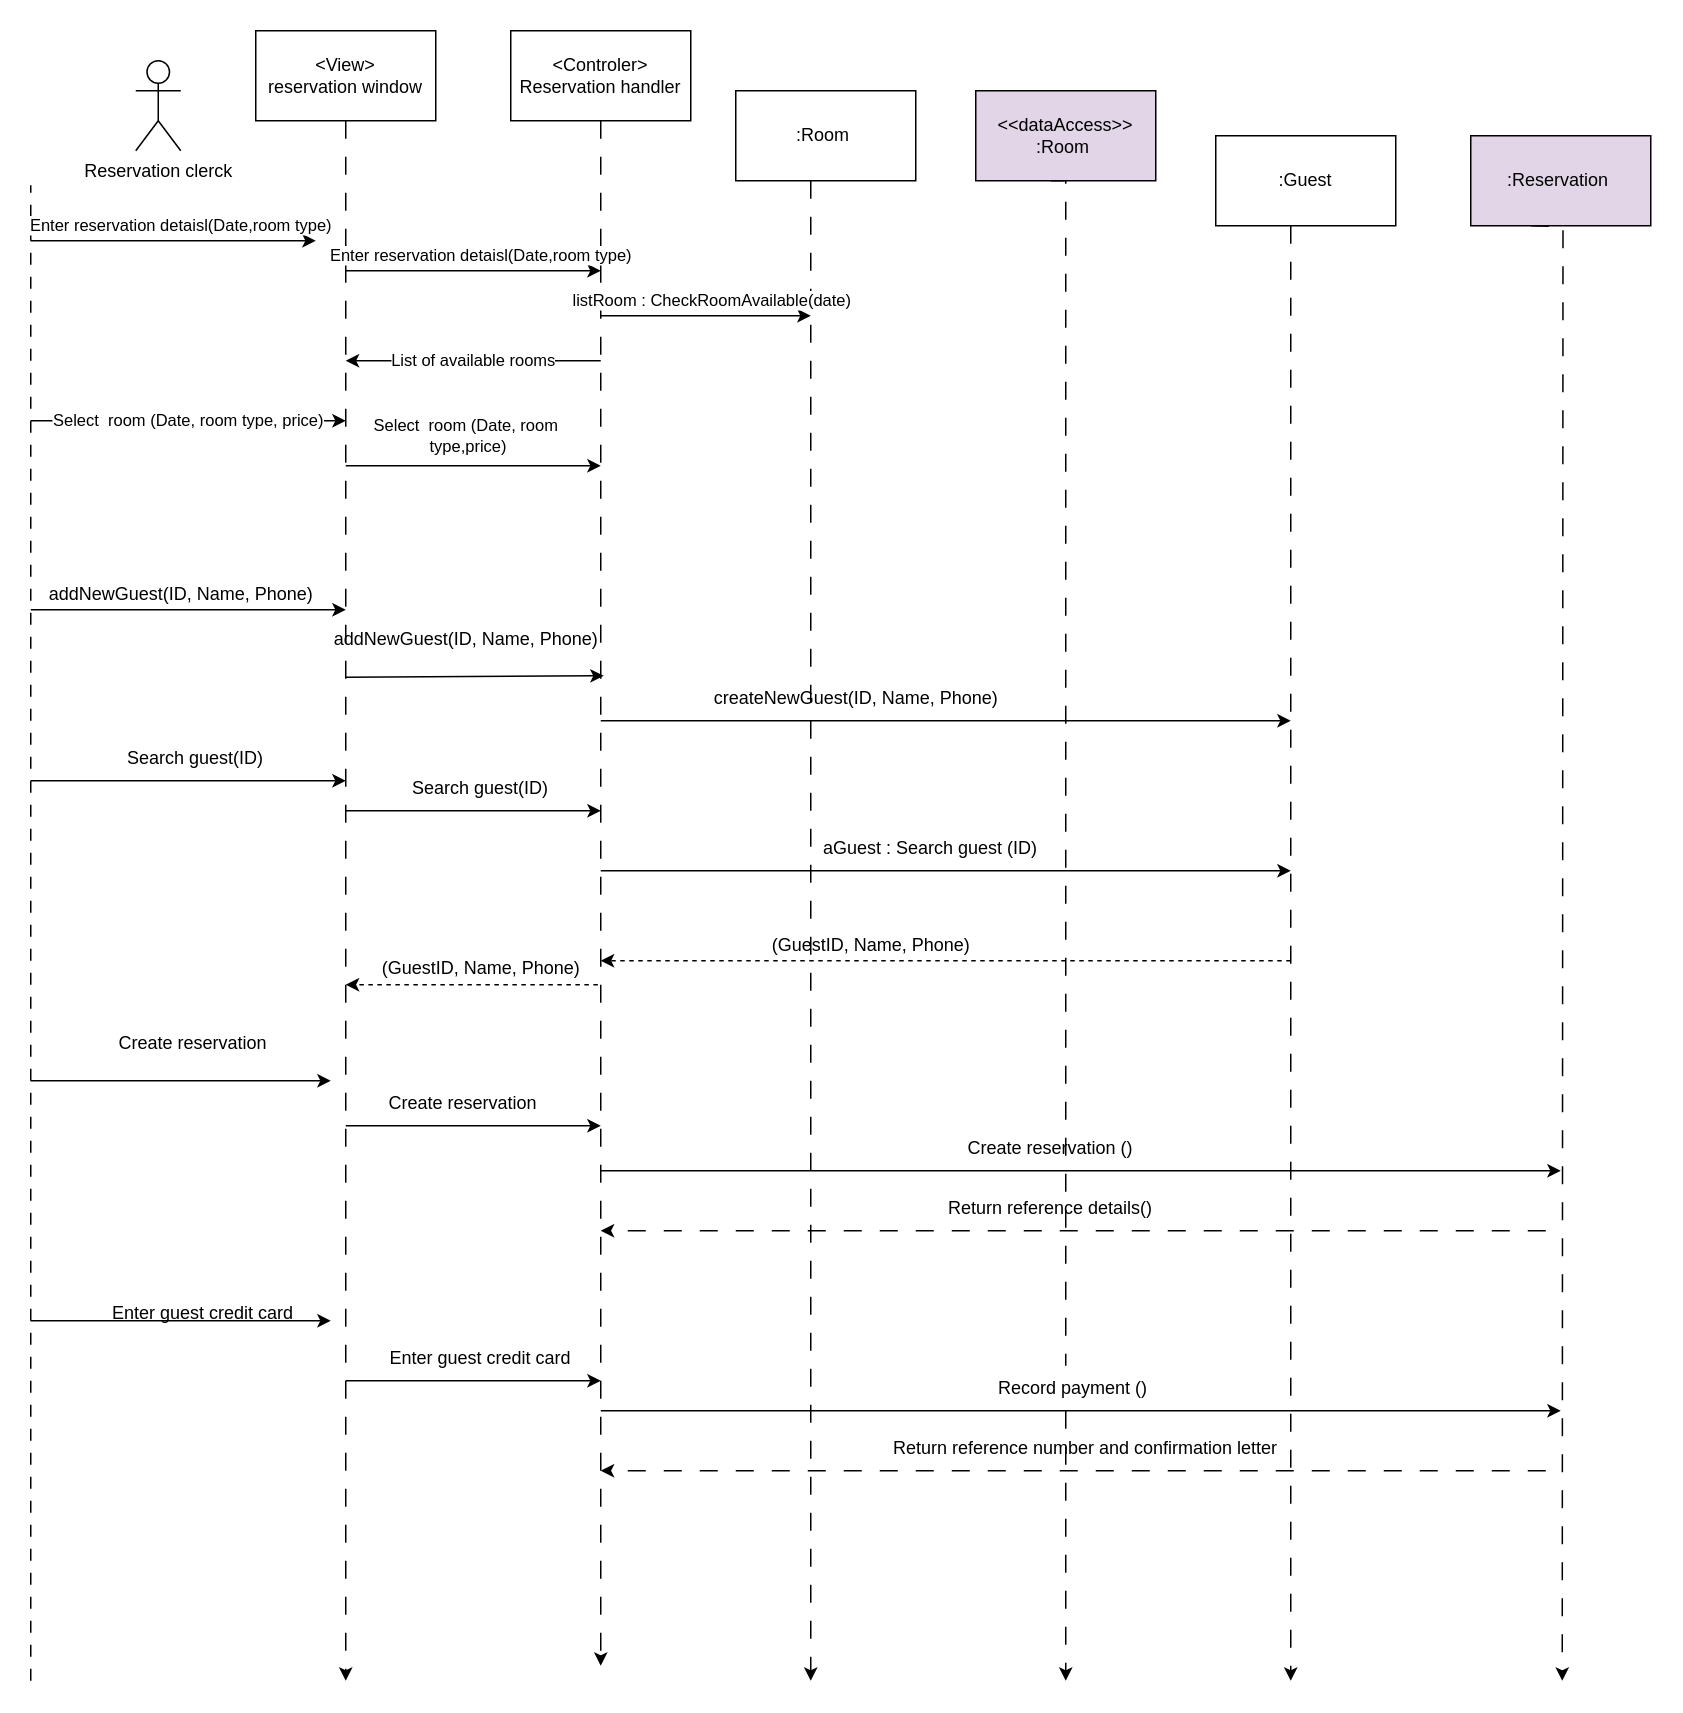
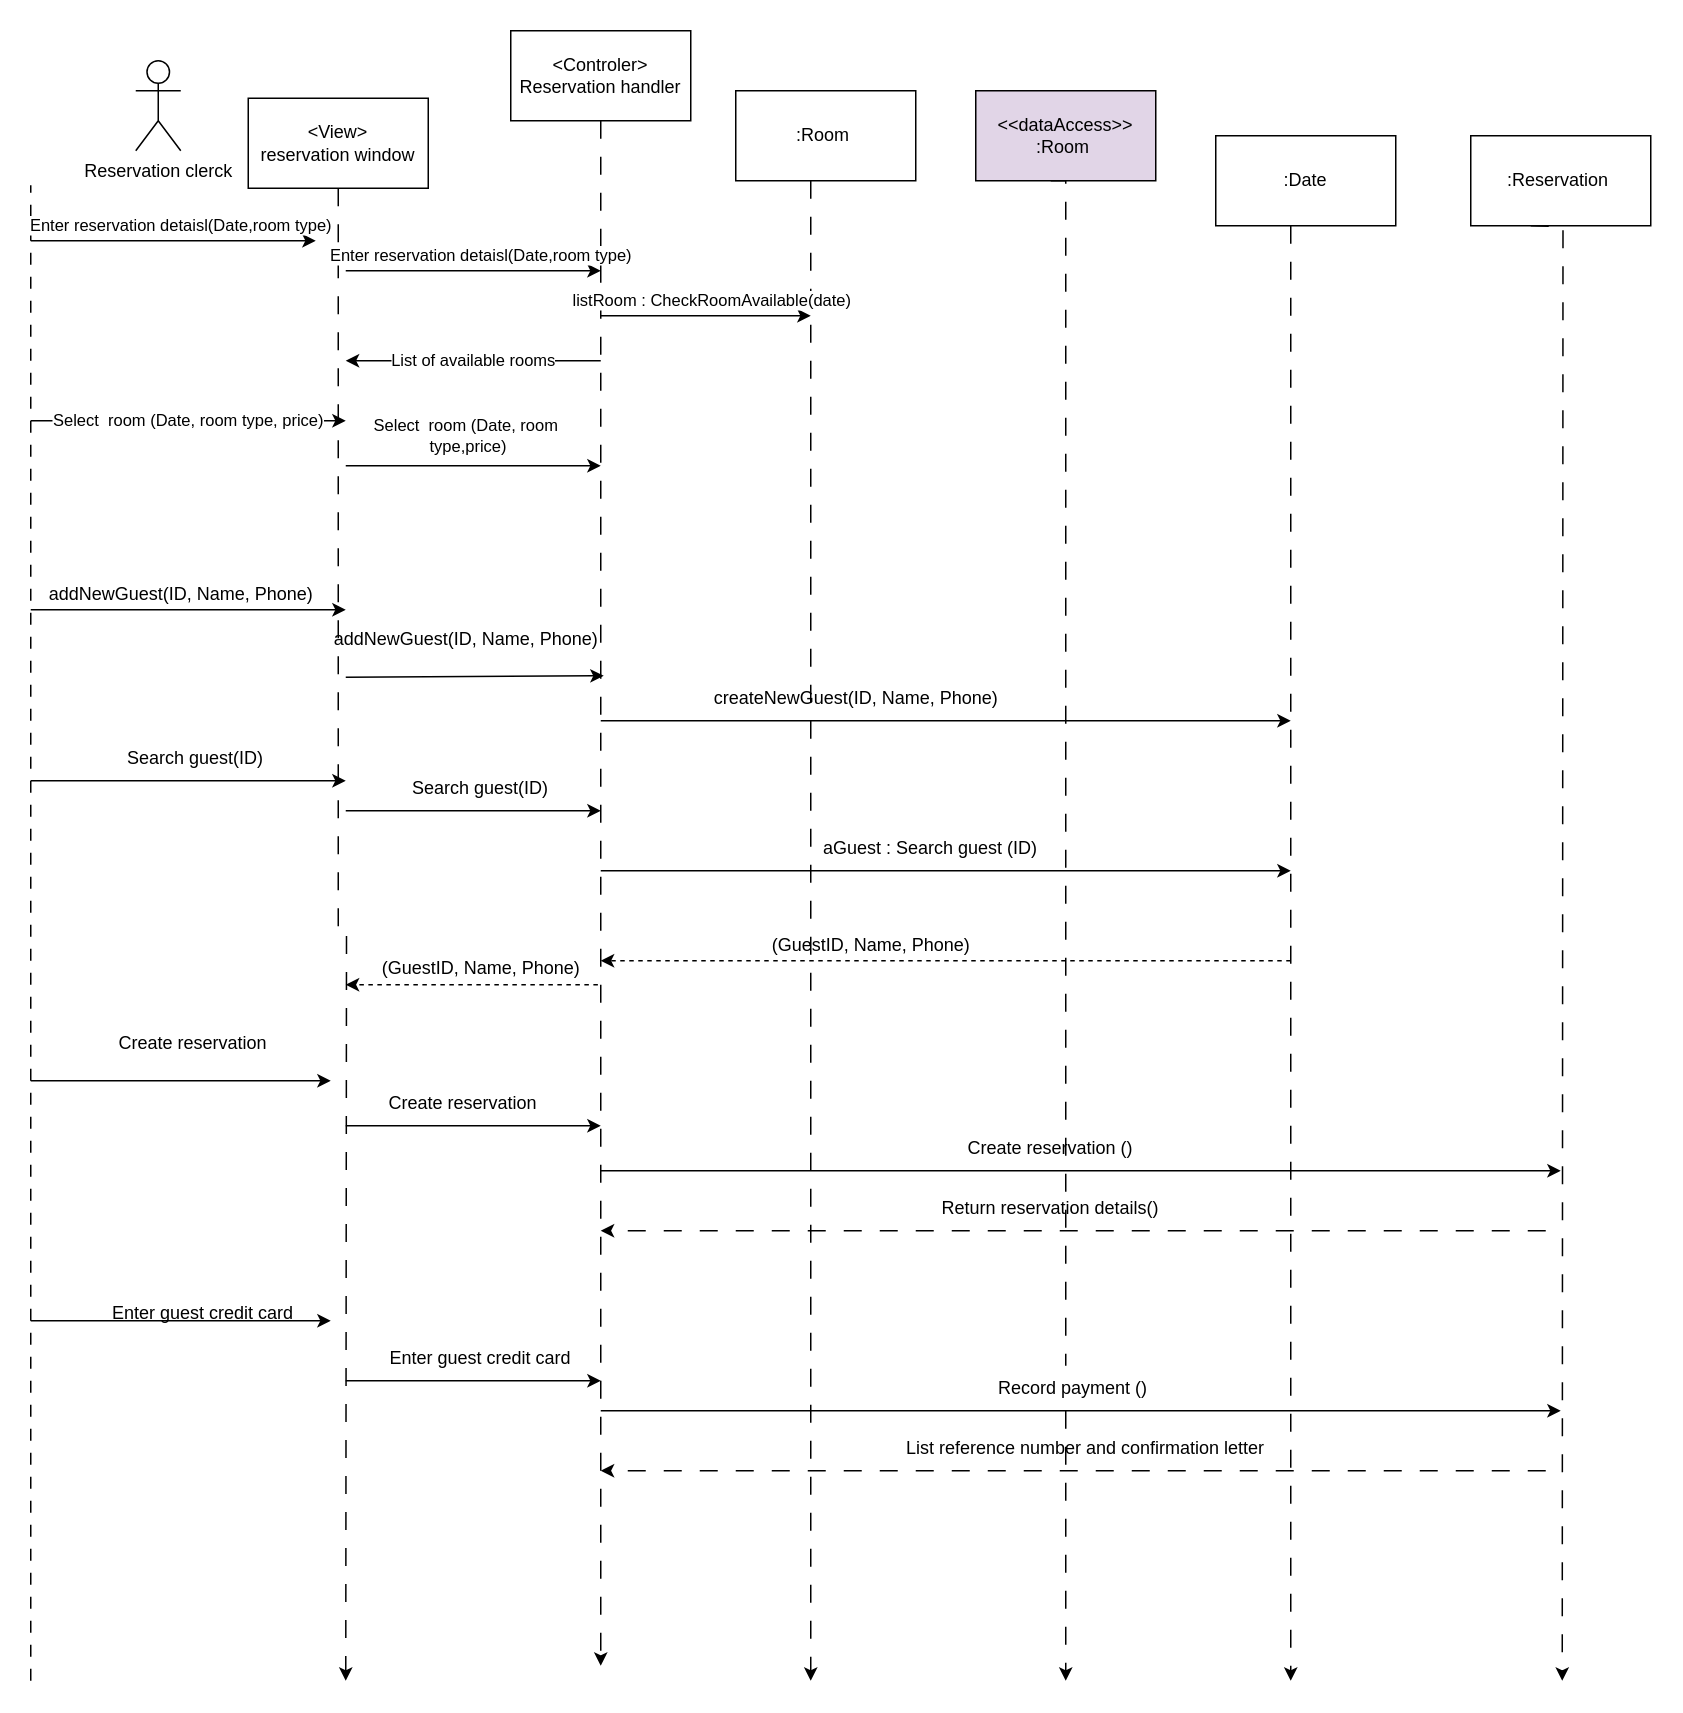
node "<View> reservation window": moved (346, 76) -> (338, 143)
node ":Guest": label ":Guest" -> ":Date"
node ":Reservation": fillcolor #e1d5e7 -> #ffffff
node "Return reference details()": label "Return reference details()" -> "Return reservation details()"
node "Return reference number and confirmation letter": label "Return reference number and confirmation letter" -> "List reference number and confirmation letter"
